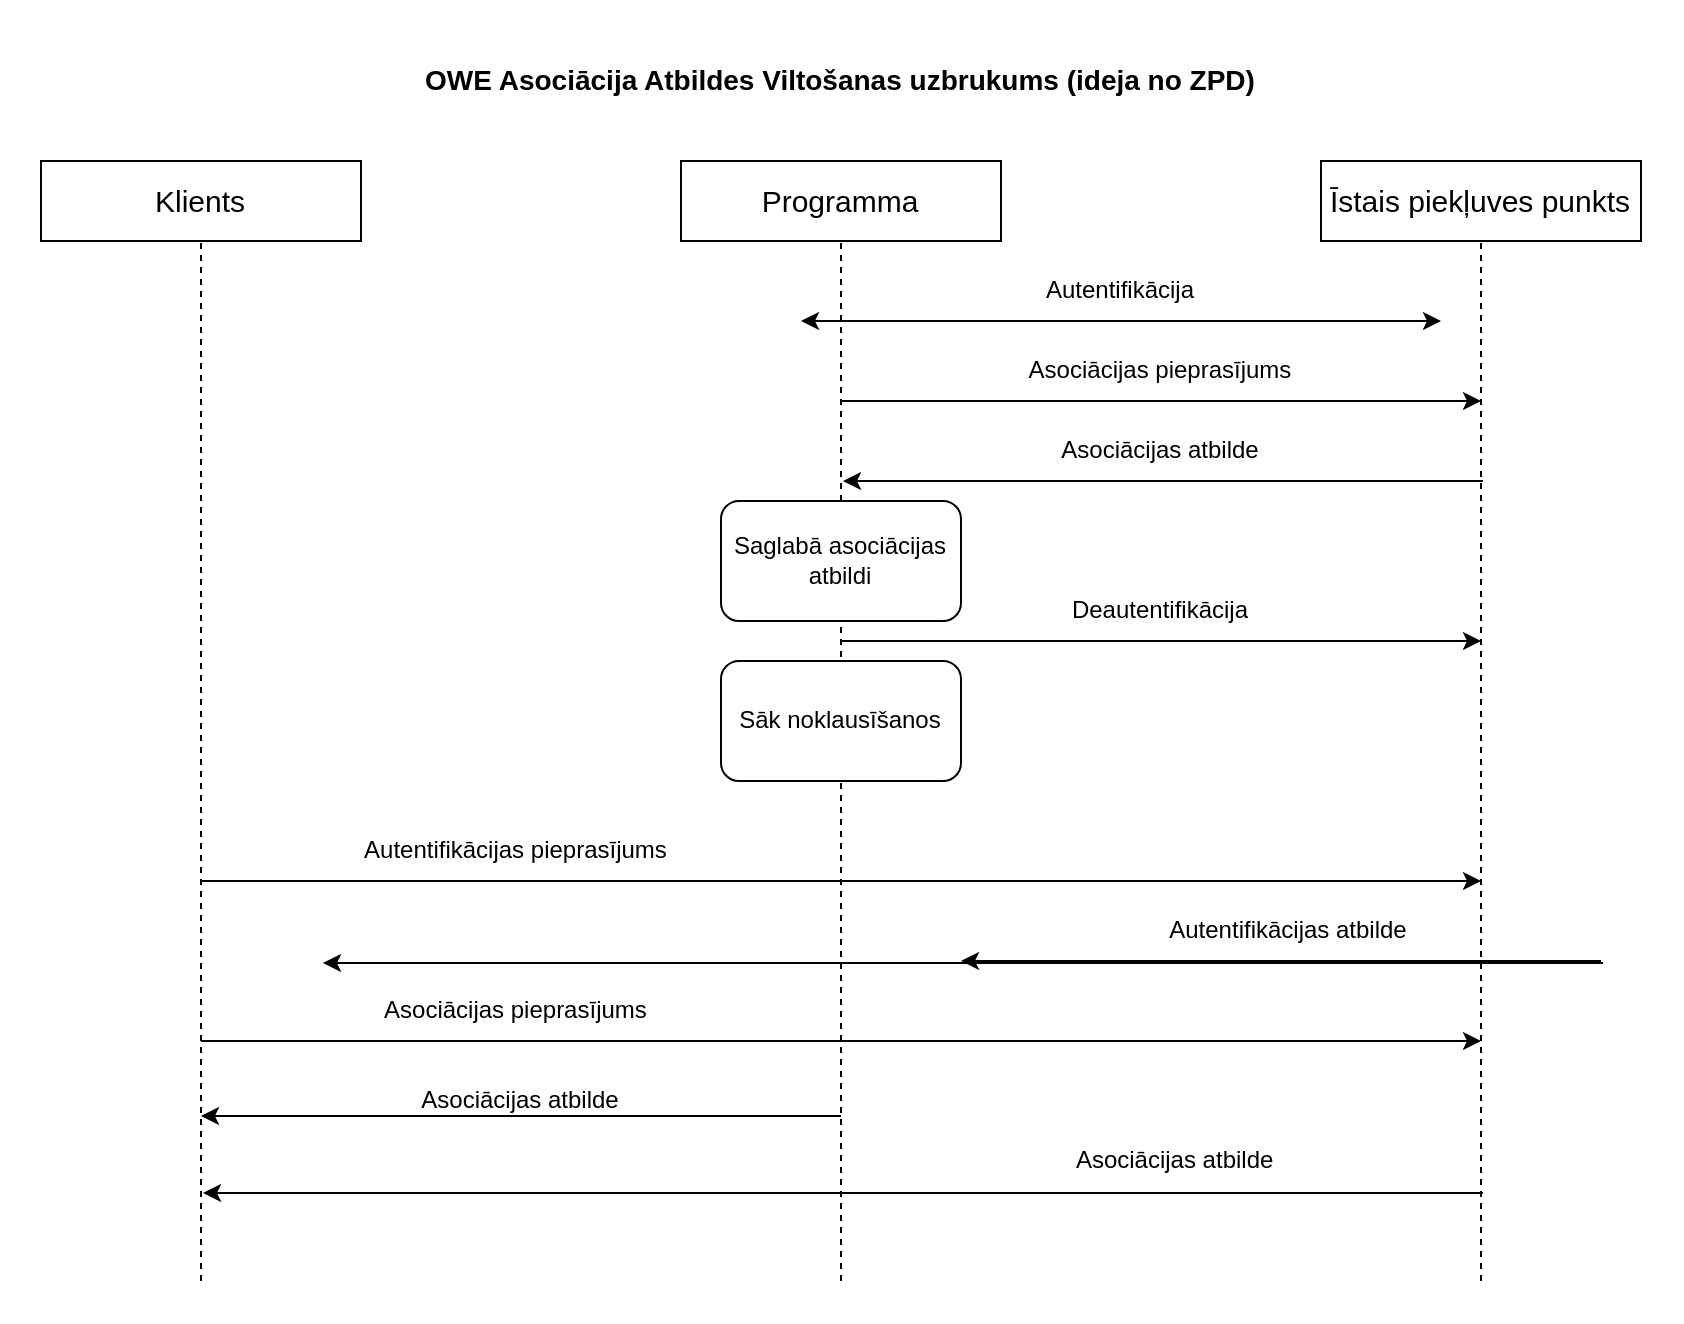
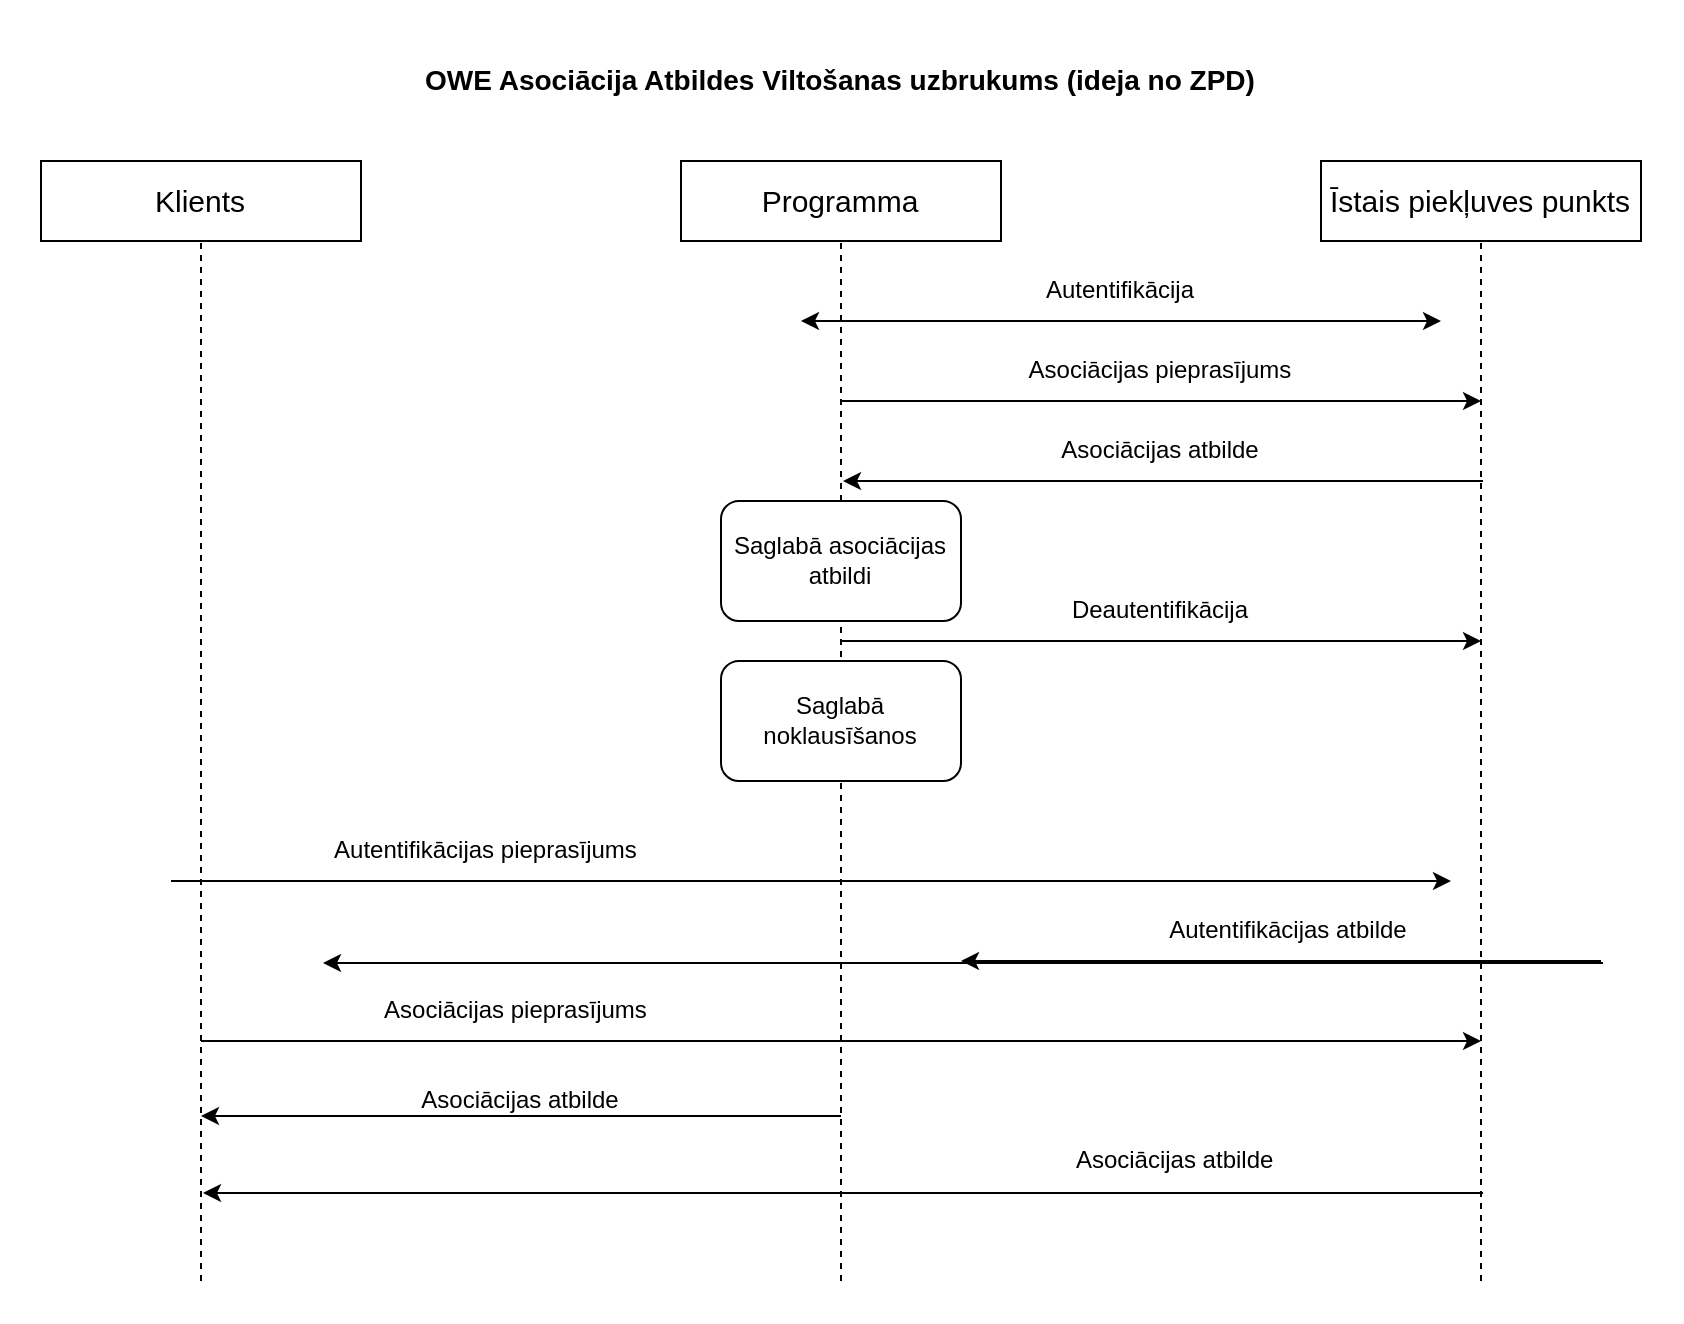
node "Sāk noklausīšanos": label "Sāk noklausīšanos" -> "Saglabā noklausīšanos"
node "Autentifikācijas pieprasījums": moved (841, 851) -> (811, 851)
